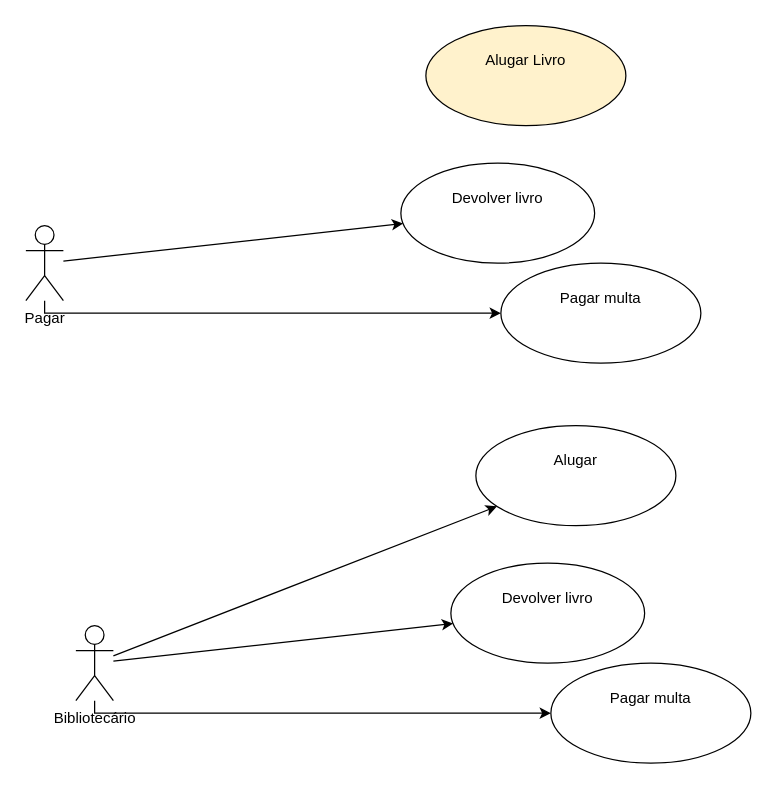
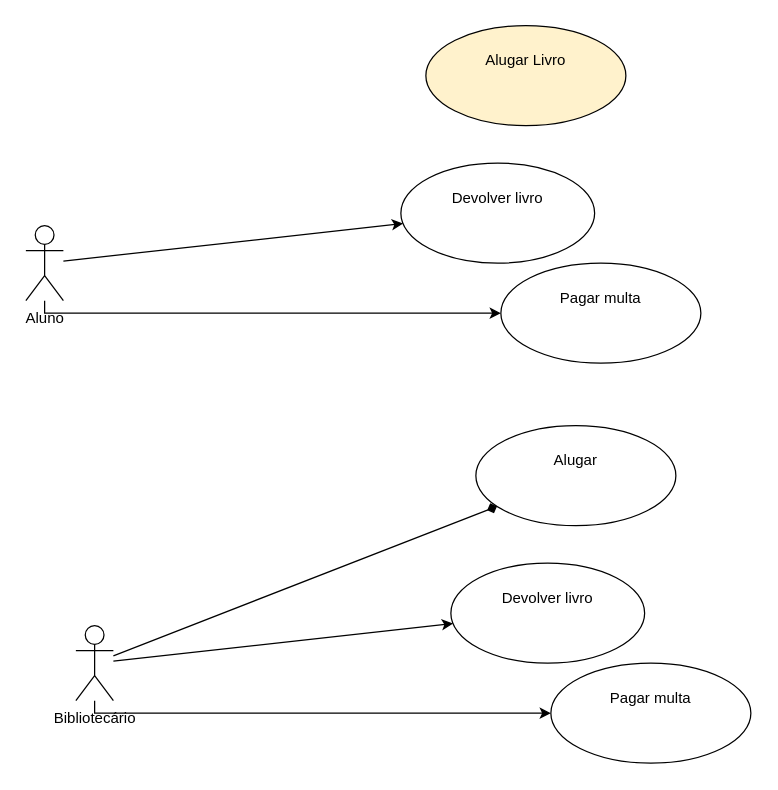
node "Pagar": label "Pagar" -> "Aluno"
edge "Bibliotecário" -> "Alugar": arrowhead classic -> diamond
